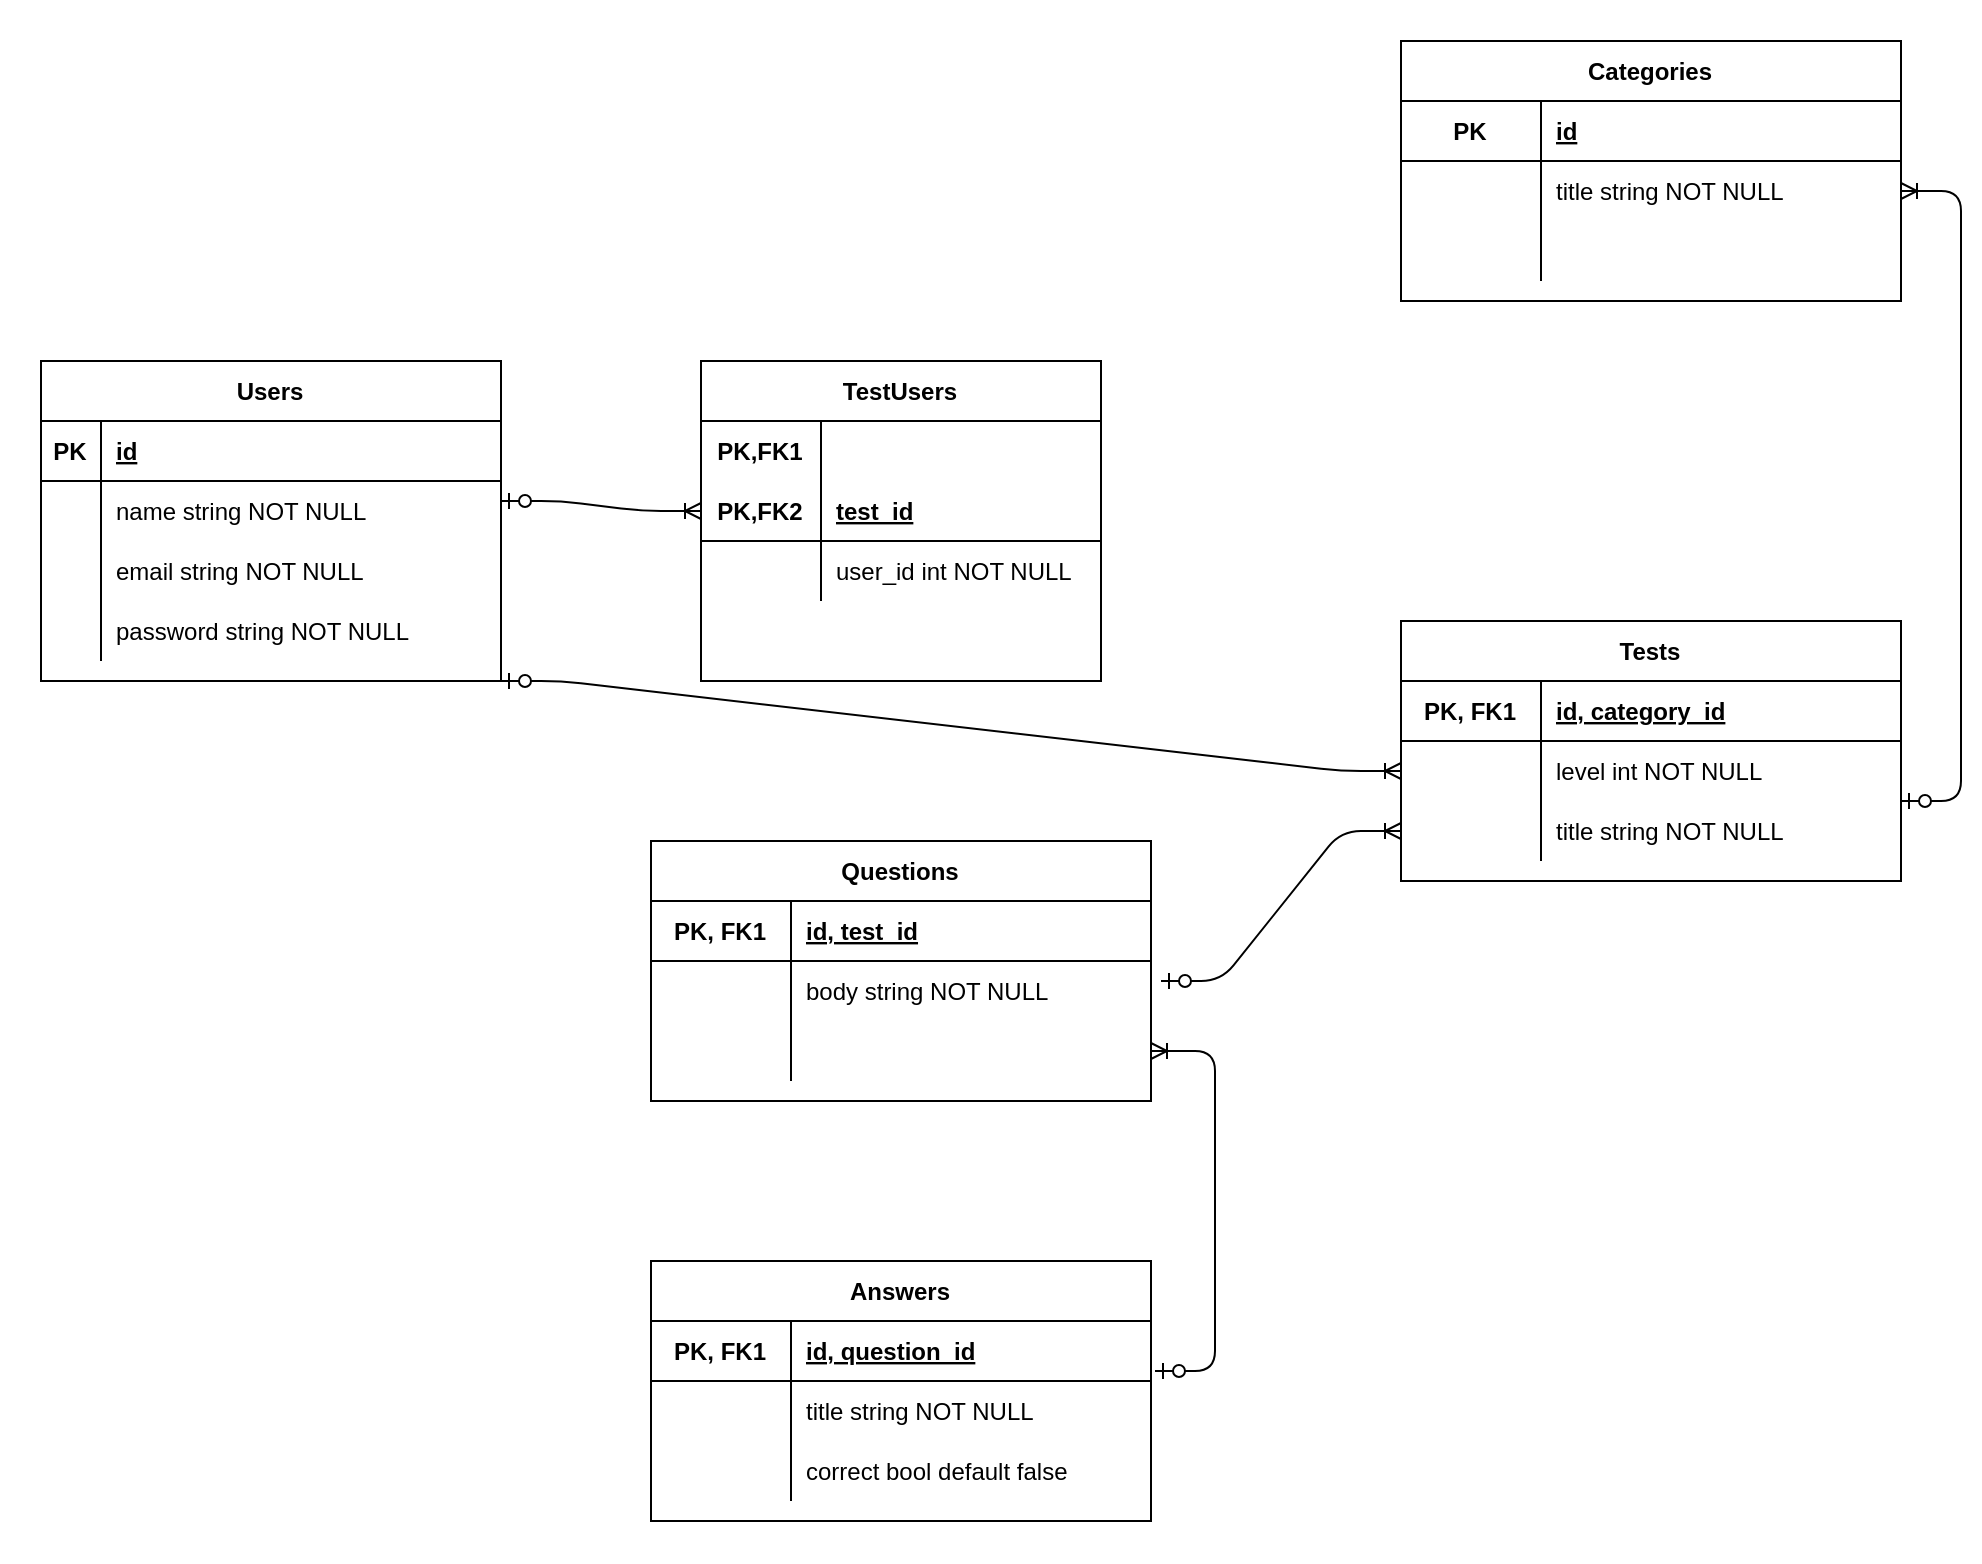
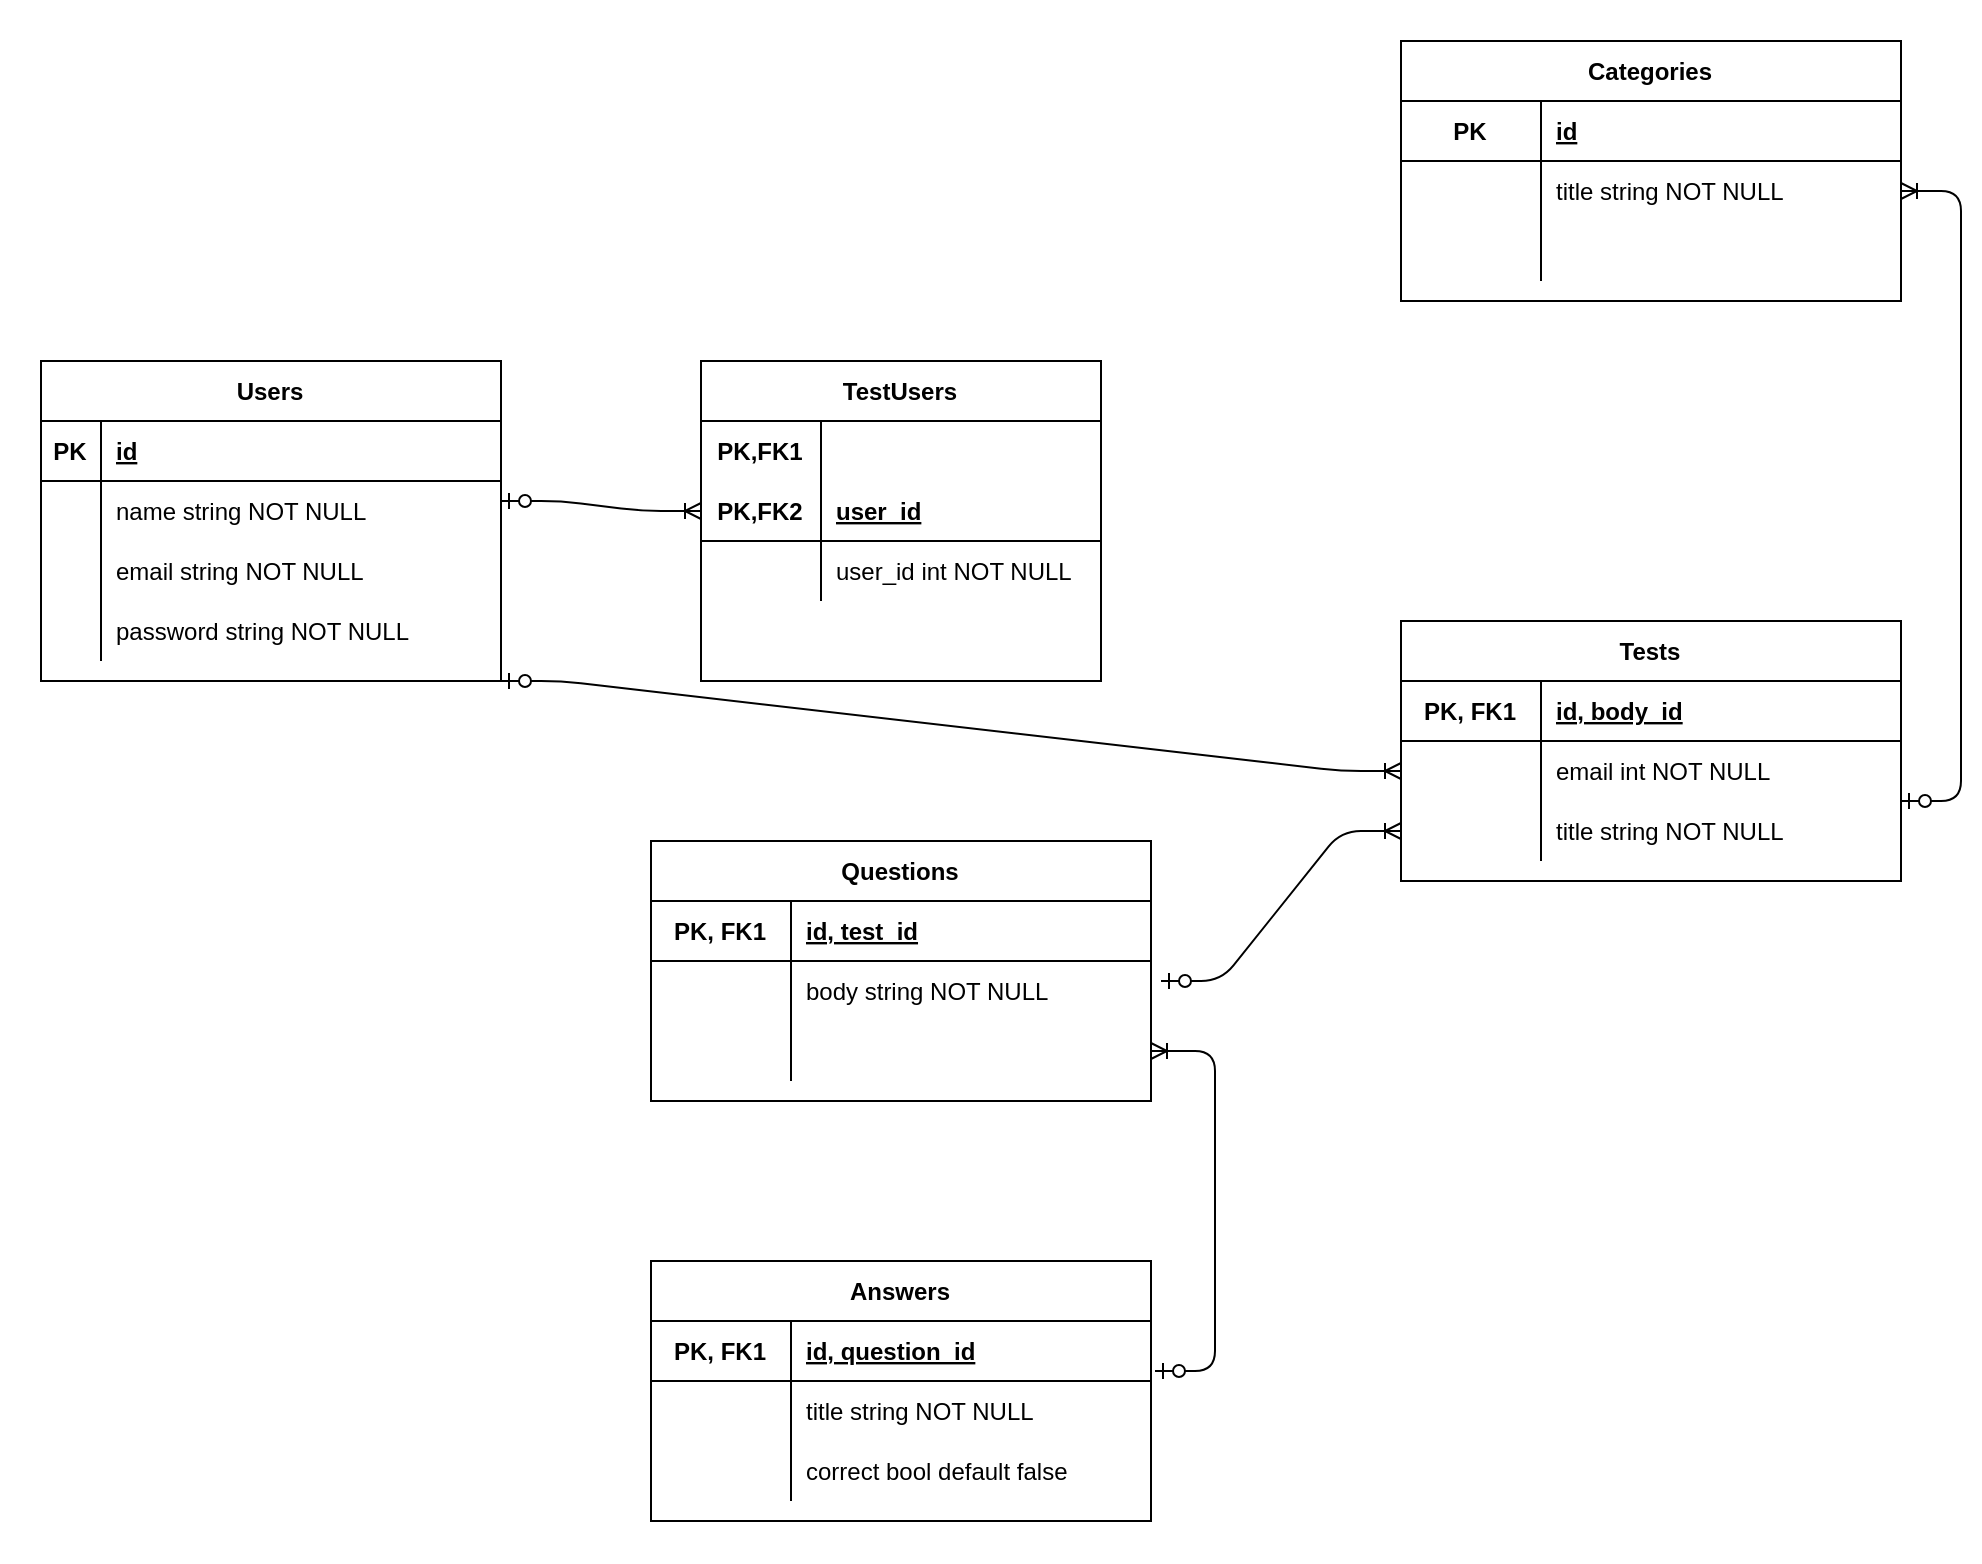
node "test_id": label "test_id" -> "user_id"
node "id, category_id": label "id, category_id" -> "id, body_id"
node "level int NOT NULL": label "level int NOT NULL" -> "email int NOT NULL"
